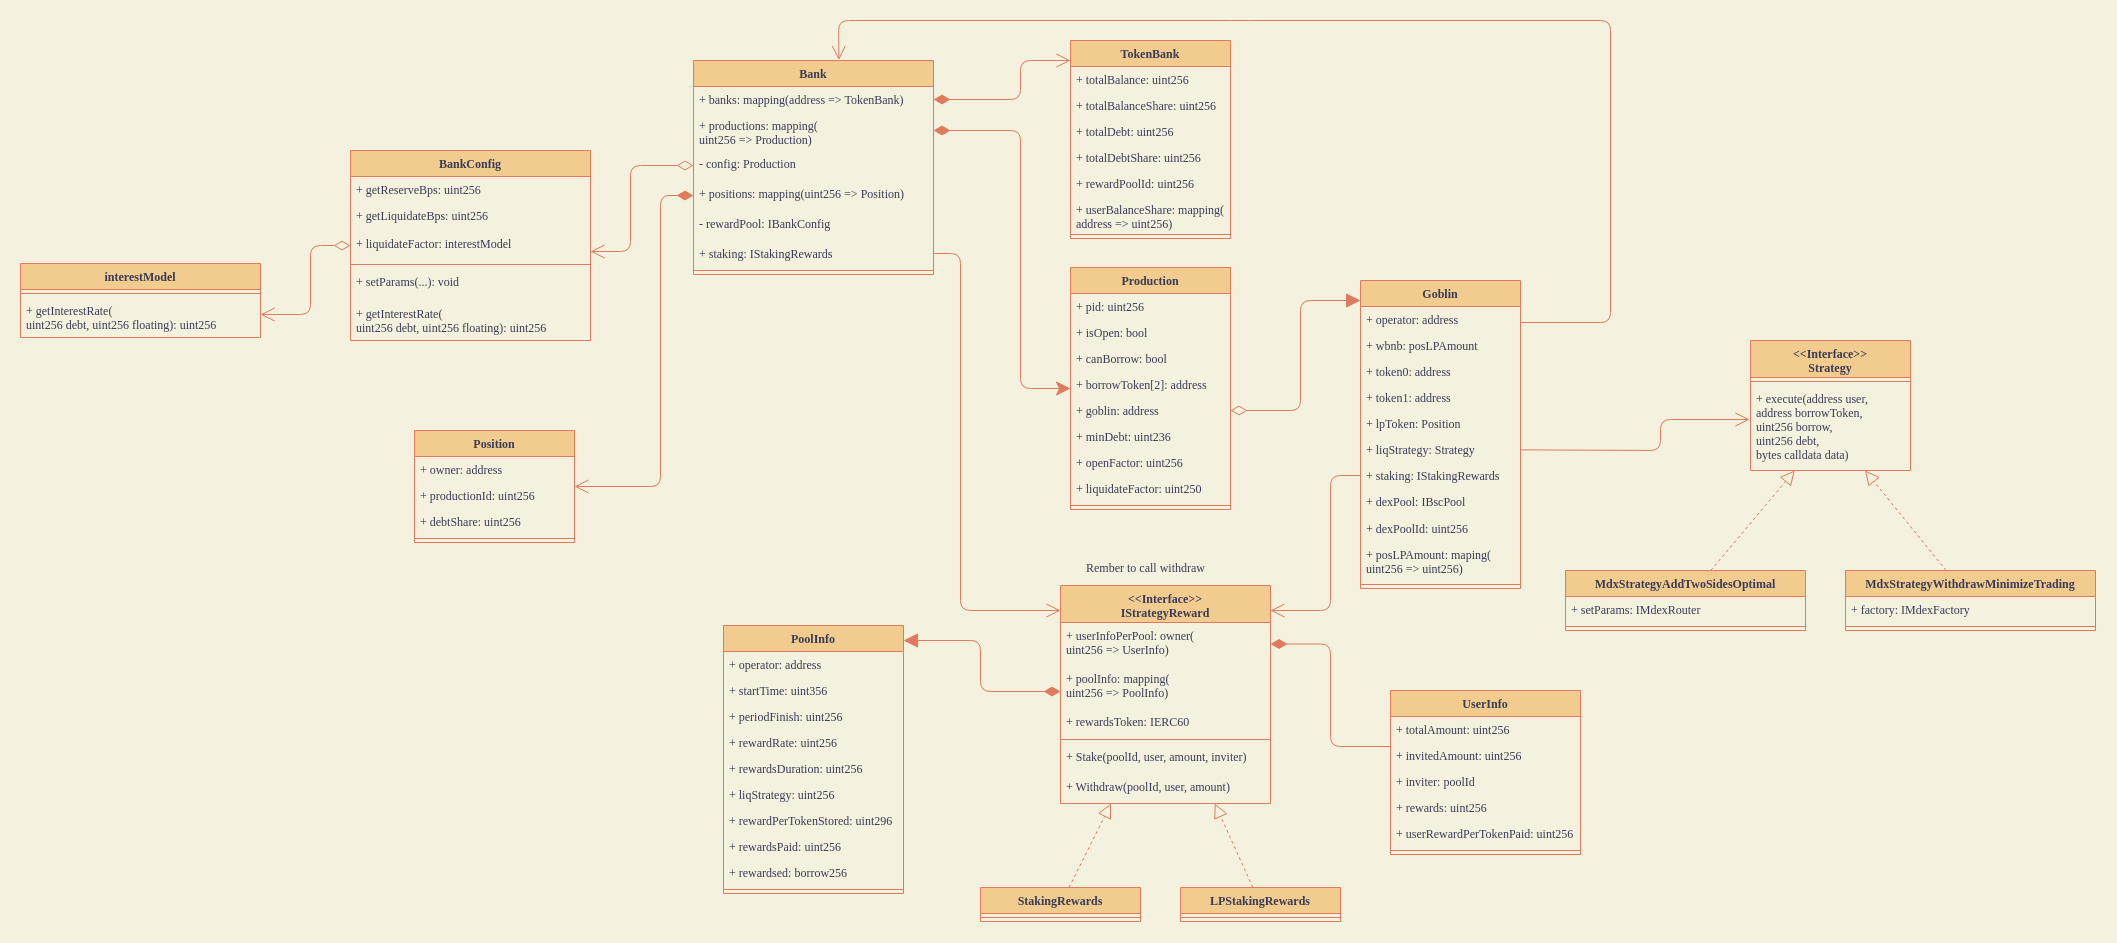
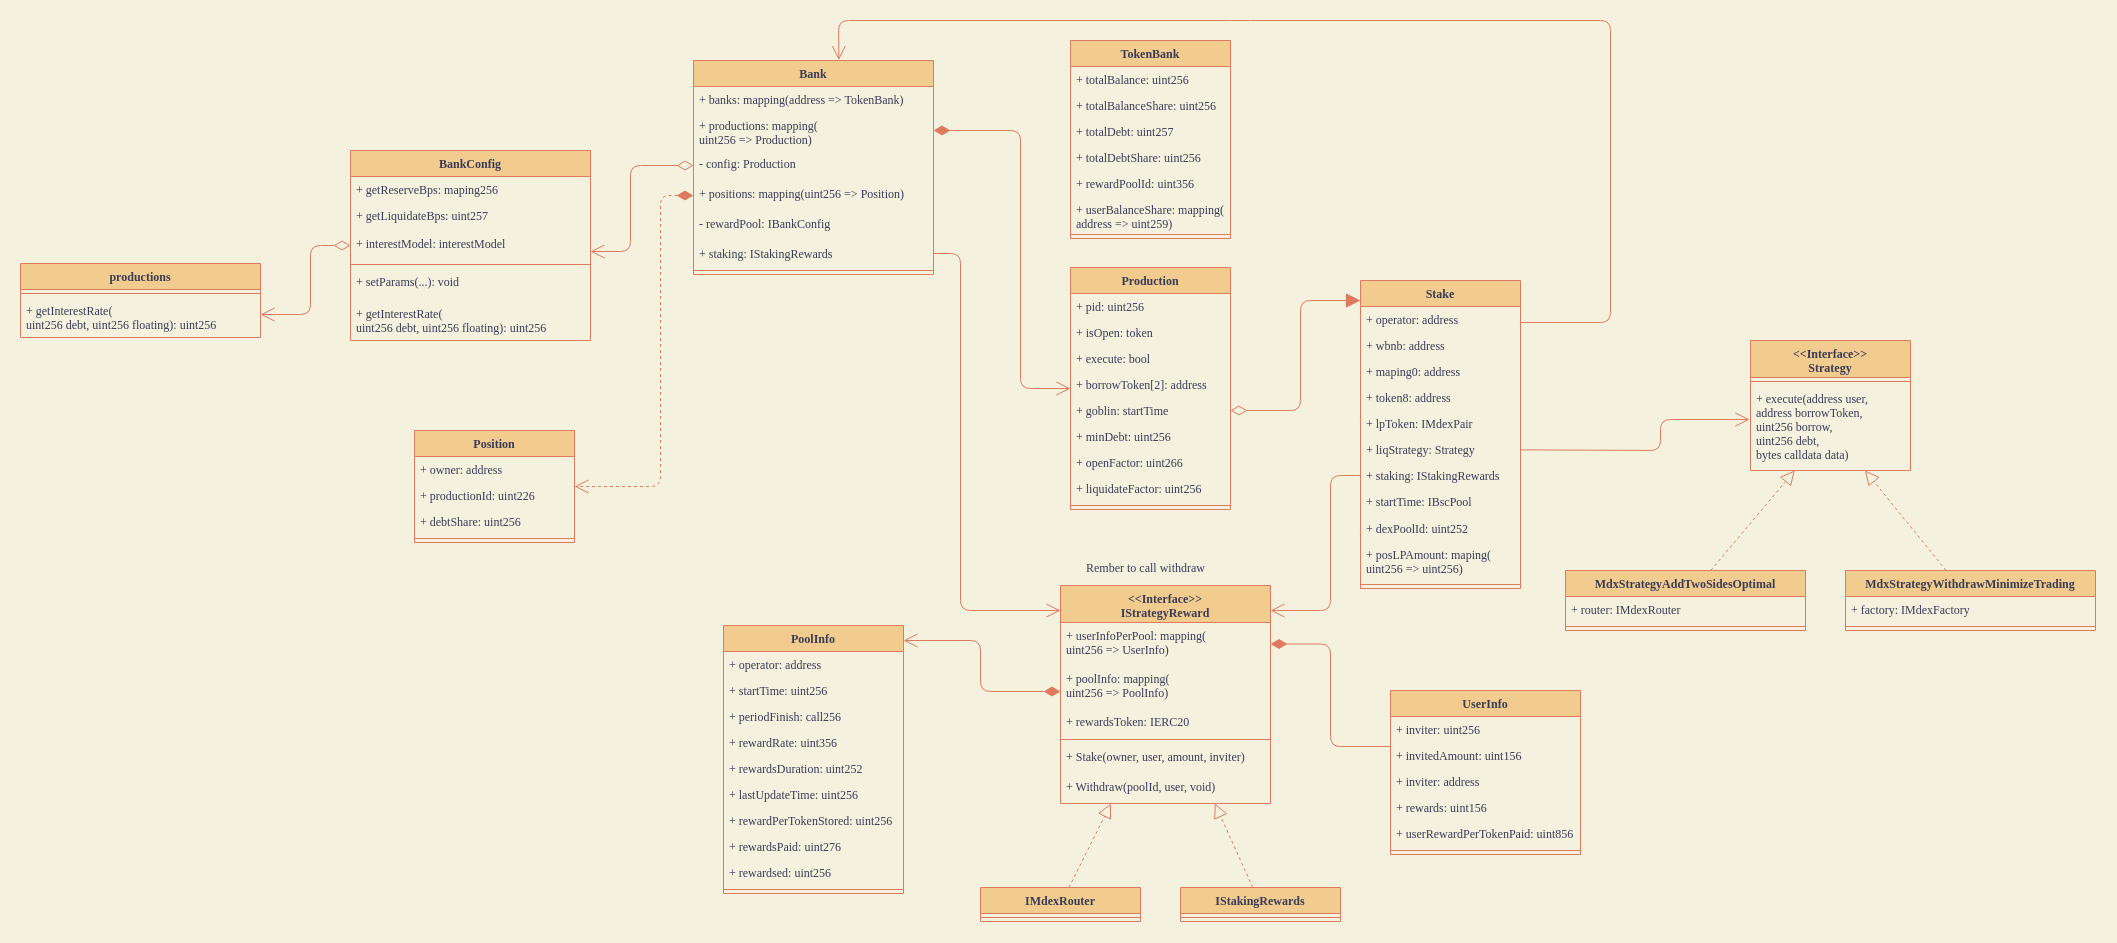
edge "+ banks: mapping(address => TokenBank)" -- "TokenBank": removed
node "+ totalDebt: uint256": label "+ totalDebt: uint256" -> "+ totalDebt: uint257"
node "+ rewardPoolId: uint256": label "+ rewardPoolId: uint256" -> "+ rewardPoolId: uint356"
node "+ getReserveBps: uint256": label "+ getReserveBps: uint256" -> "+ getReserveBps: maping256"
node "+ userBalanceShare: mapping( address => uint256)": label "+ userBalanceShare: mapping( address => uint256)" -> "+ userBalanceShare: mapping( address => uint259)"
node "+ getLiquidateBps: uint256": label "+ getLiquidateBps: uint256" -> "+ getLiquidateBps: uint257"
node "+ liquidateFactor: interestModel": label "+ liquidateFactor: interestModel" -> "+ interestModel: interestModel"
node "interestModel": label "interestModel" -> "productions"
node "Goblin": label "Goblin" -> "Stake"
node "+ isOpen: bool": label "+ isOpen: bool" -> "+ isOpen: token"
node "+ wbnb: posLPAmount": label "+ wbnb: posLPAmount" -> "+ wbnb: address"
node "+ canBorrow: bool": label "+ canBorrow: bool" -> "+ execute: bool"
node "+ token0: address": label "+ token0: address" -> "+ maping0: address"
edge "+ positions: mapping(uint256 => Position)" -- "Position": style solid -> dashed
edge "+ productions: mapping( uint256 => Production)" -- "Production": arrowhead classic -> open
node "+ token1: address": label "+ token1: address" -> "+ token8: address"
node "+ goblin: address": label "+ goblin: address" -> "+ goblin: startTime"
node "+ lpToken: Position": label "+ lpToken: Position" -> "+ lpToken: IMdexPair"
node "+ minDebt: uint236": label "+ minDebt: uint236" -> "+ minDebt: uint256"
node "+ openFactor: uint256": label "+ openFactor: uint256" -> "+ openFactor: uint266"
node "+ liquidateFactor: uint250": label "+ liquidateFactor: uint250" -> "+ liquidateFactor: uint256"
node "+ productionId: uint256": label "+ productionId: uint256" -> "+ productionId: uint226"
node "+ dexPool: IBscPool": label "+ dexPool: IBscPool" -> "+ startTime: IBscPool"
node "+ dexPoolId: uint256": label "+ dexPoolId: uint256" -> "+ dexPoolId: uint252"
node "+ setParams: IMdexRouter": label "+ setParams: IMdexRouter" -> "+ router: IMdexRouter"
node "+ userInfoPerPool: owner( uint256 => UserInfo)": label "+ userInfoPerPool: owner( uint256 => UserInfo)" -> "+ userInfoPerPool: mapping( uint256 => UserInfo)"
edge "+ poolInfo: mapping( uint256 => PoolInfo)" -- "PoolInfo": arrowhead block -> open
node "+ startTime: uint356": label "+ startTime: uint356" -> "+ startTime: uint256"
node "+ periodFinish: uint256": label "+ periodFinish: uint256" -> "+ periodFinish: call256"
node "+ rewardsToken: IERC60": label "+ rewardsToken: IERC60" -> "+ rewardsToken: IERC20"
node "+ totalAmount: uint256": label "+ totalAmount: uint256" -> "+ inviter: uint256"
node "+ rewardRate: uint256": label "+ rewardRate: uint256" -> "+ rewardRate: uint356"
node "+ invitedAmount: uint256": label "+ invitedAmount: uint256" -> "+ invitedAmount: uint156"
node "+ Stake(poolId, user, amount, inviter)": label "+ Stake(poolId, user, amount, inviter)" -> "+ Stake(owner, user, amount, inviter)"
node "+ rewardsDuration: uint256": label "+ rewardsDuration: uint256" -> "+ rewardsDuration: uint252"
node "+ inviter: poolId": label "+ inviter: poolId" -> "+ inviter: address"
node "+ Withdraw(poolId, user, amount)": label "+ Withdraw(poolId, user, amount)" -> "+ Withdraw(poolId, user, void)"
node "+ liqStrategy: uint256": label "+ liqStrategy: uint256" -> "+ lastUpdateTime: uint256"
node "+ rewards: uint256": label "+ rewards: uint256" -> "+ rewards: uint156"
node "+ rewardPerTokenStored: uint296": label "+ rewardPerTokenStored: uint296" -> "+ rewardPerTokenStored: uint256"
node "+ userRewardPerTokenPaid: uint256": label "+ userRewardPerTokenPaid: uint256" -> "+ userRewardPerTokenPaid: uint856"
node "+ rewardsPaid: uint256": label "+ rewardsPaid: uint256" -> "+ rewardsPaid: uint276"
node "+ rewardsed: borrow256": label "+ rewardsed: borrow256" -> "+ rewardsed: uint256"
node "StakingRewards": label "StakingRewards" -> "IMdexRouter"
node "LPStakingRewards": label "LPStakingRewards" -> "IStakingRewards"
